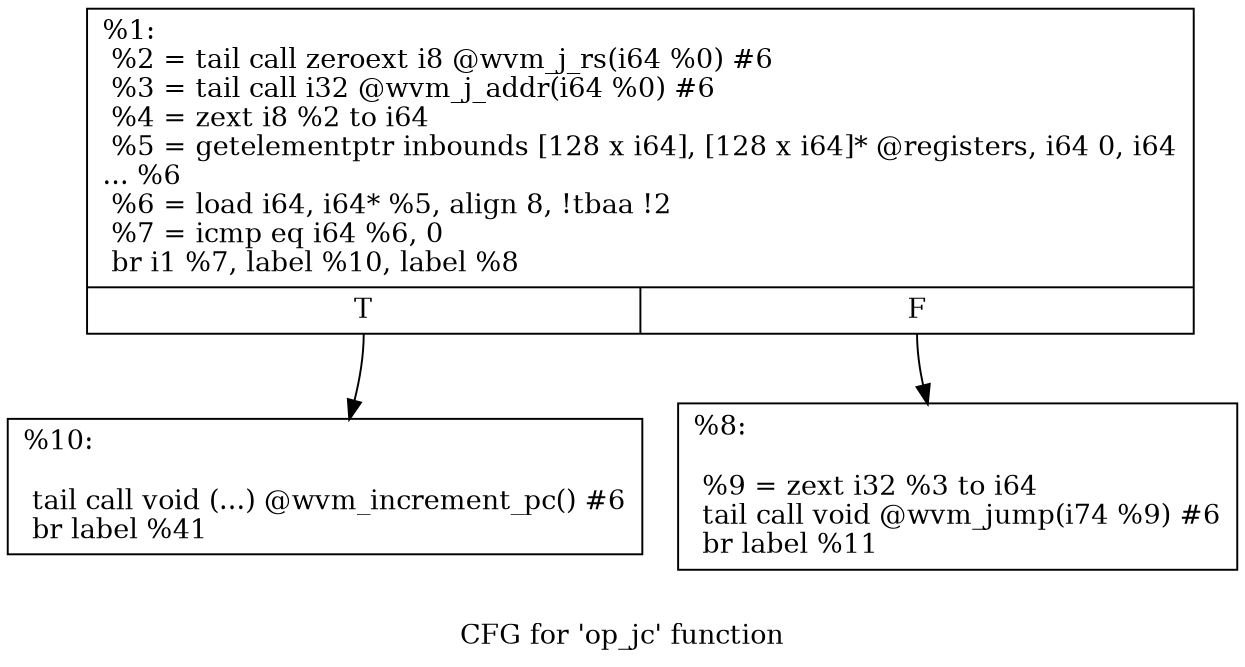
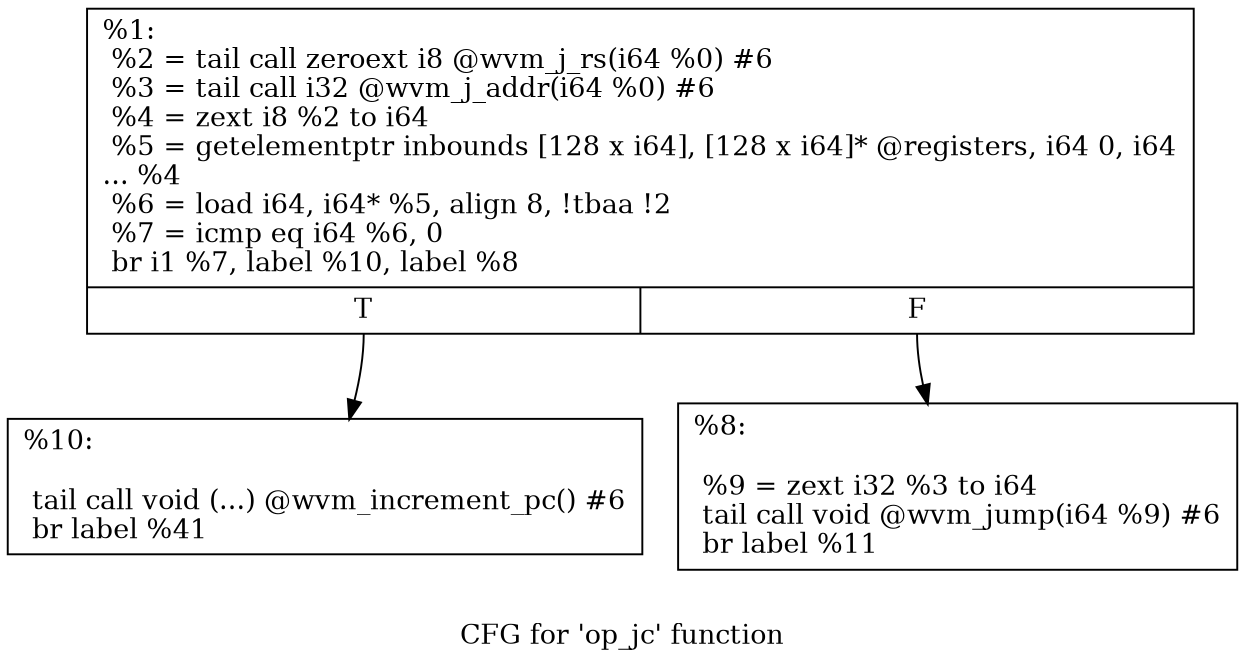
node "%1:": text "... %6" -> "... %4"
node "%8:": text "tail call void @wvm_jump(i74 %9) #6" -> "tail call void @wvm_jump(i64 %9) #6"
